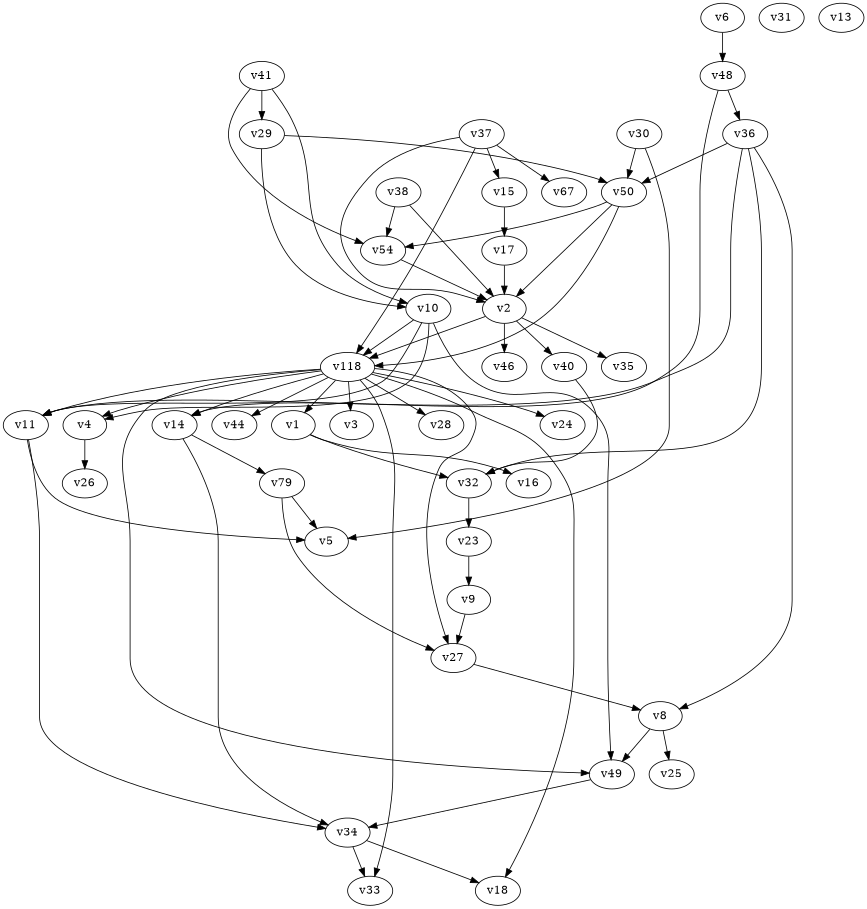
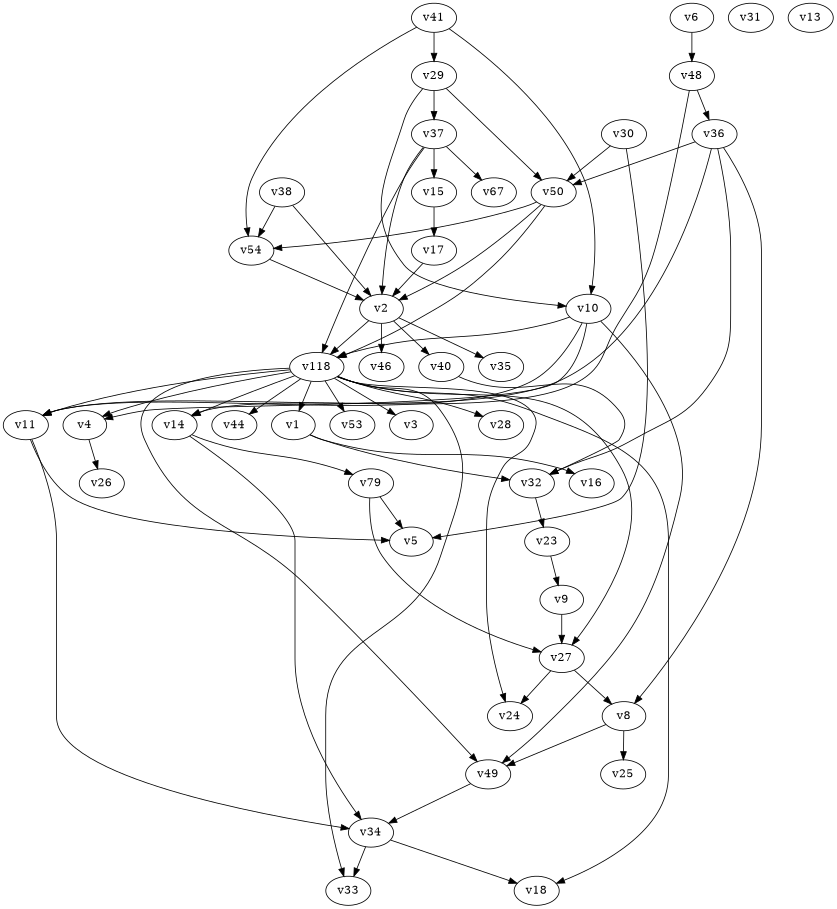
edge "v29" -> "v37": added
node "v53": added
edge "v27" -> "v24": added
